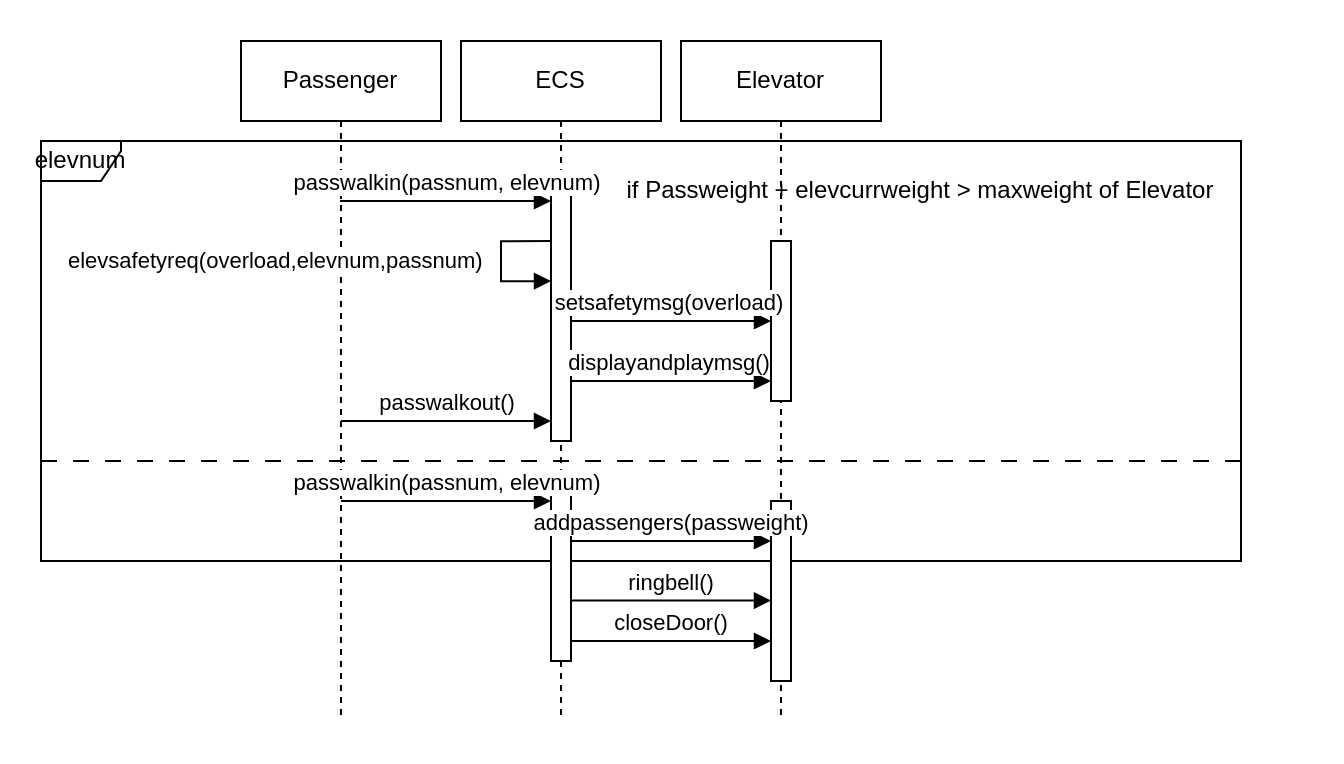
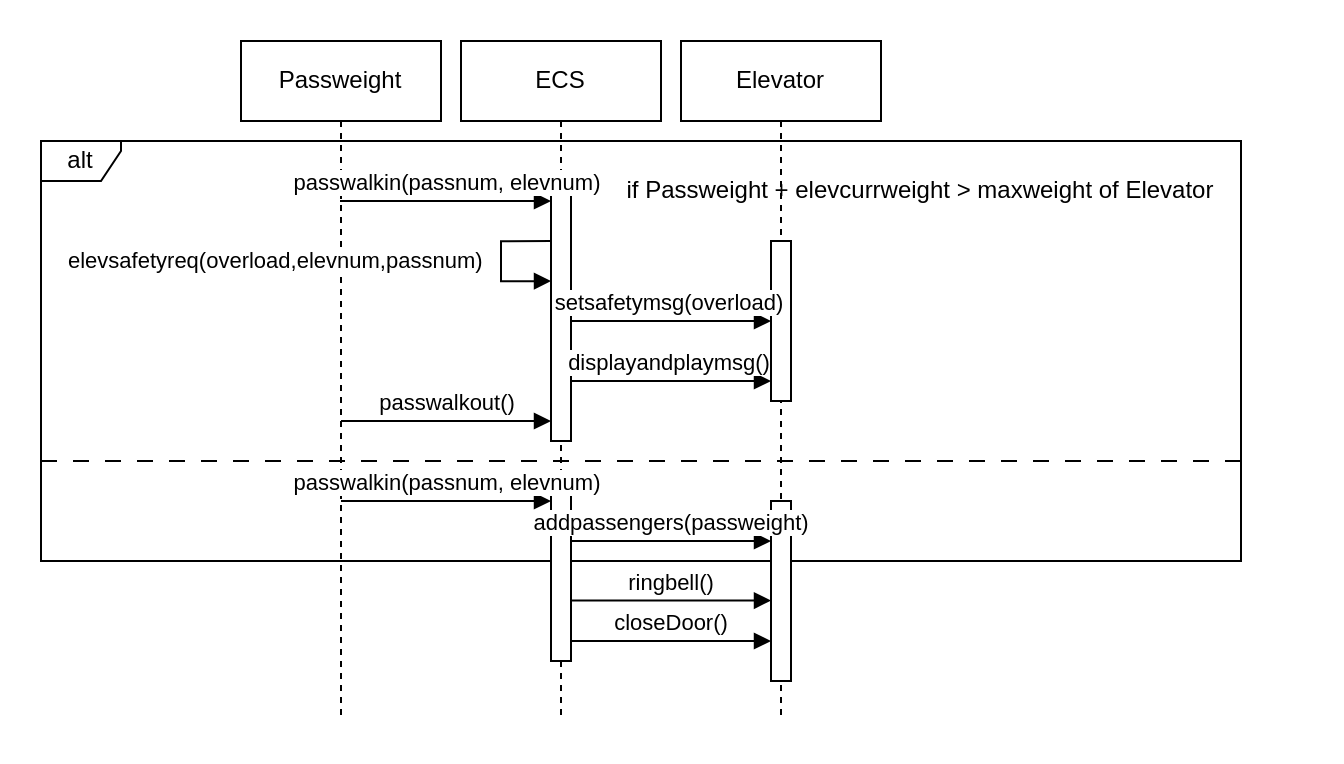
node "Passenger": label "Passenger" -> "Passweight"
node "elevnum": label "elevnum" -> "alt"
